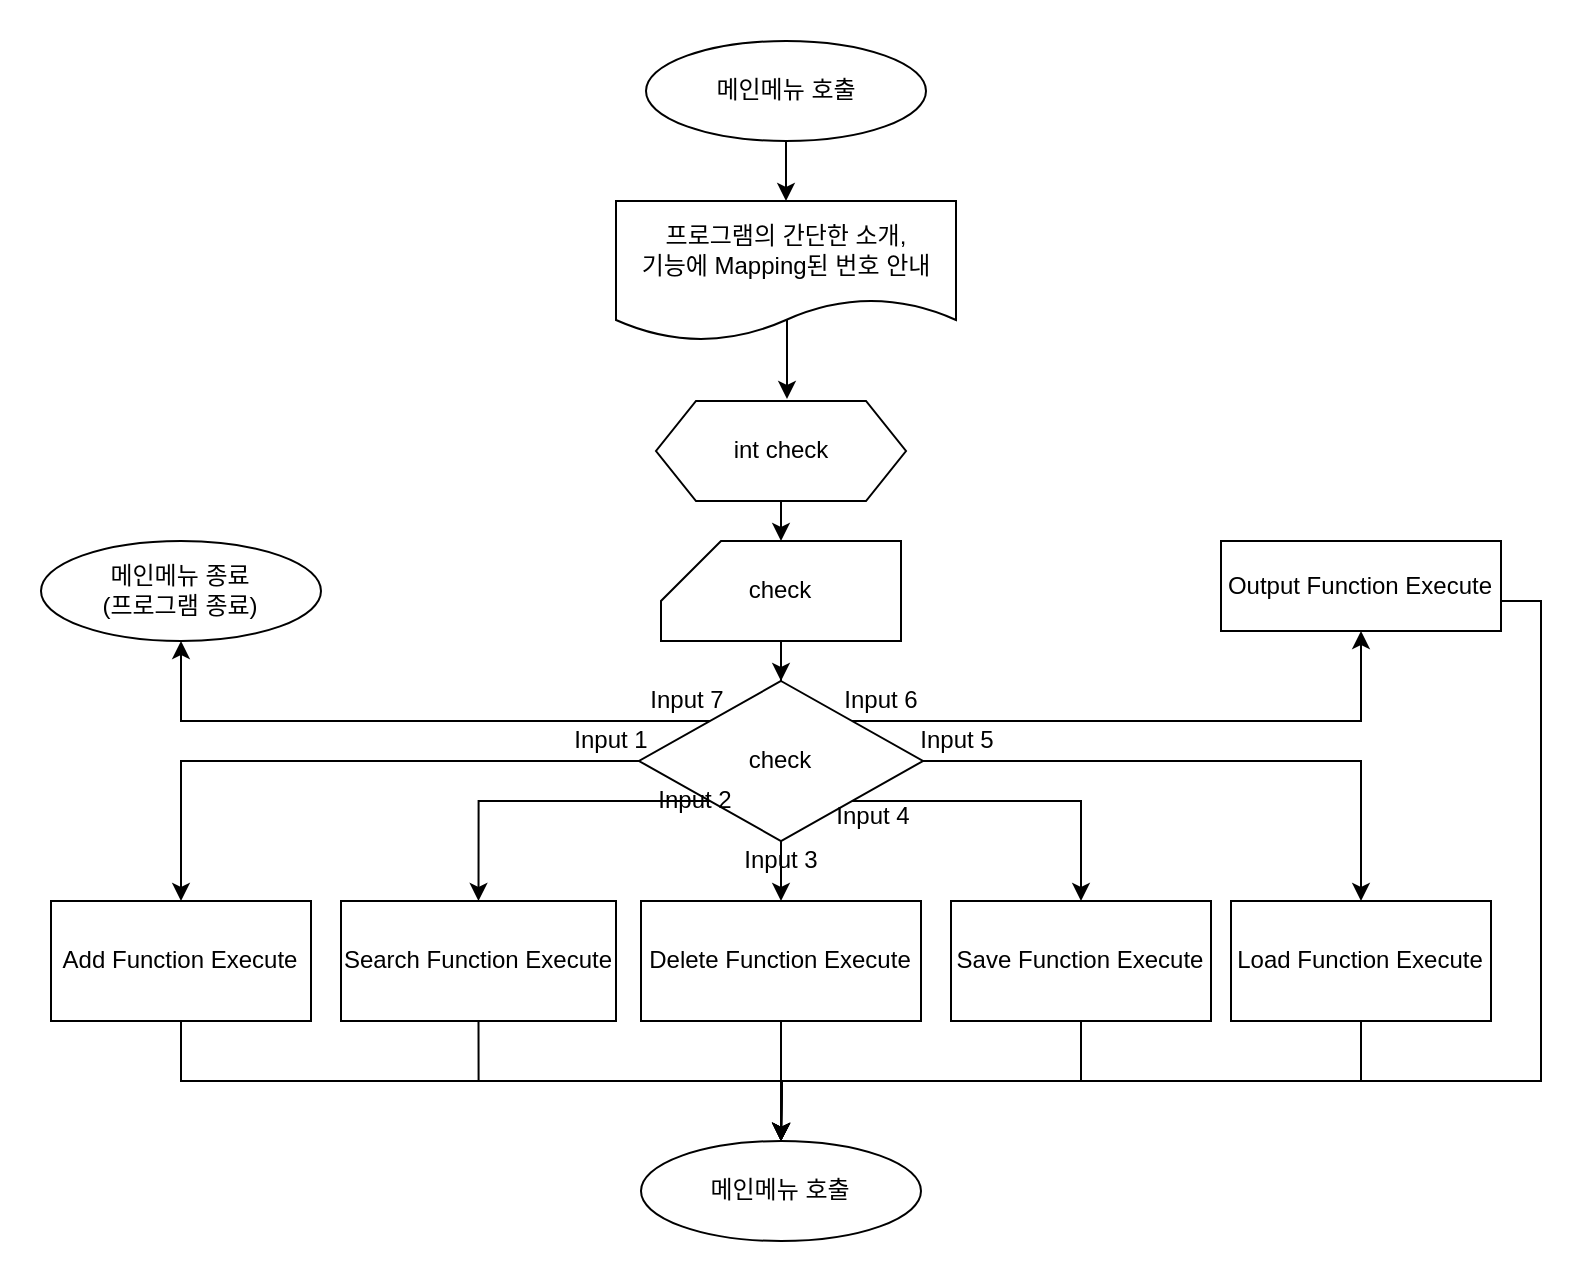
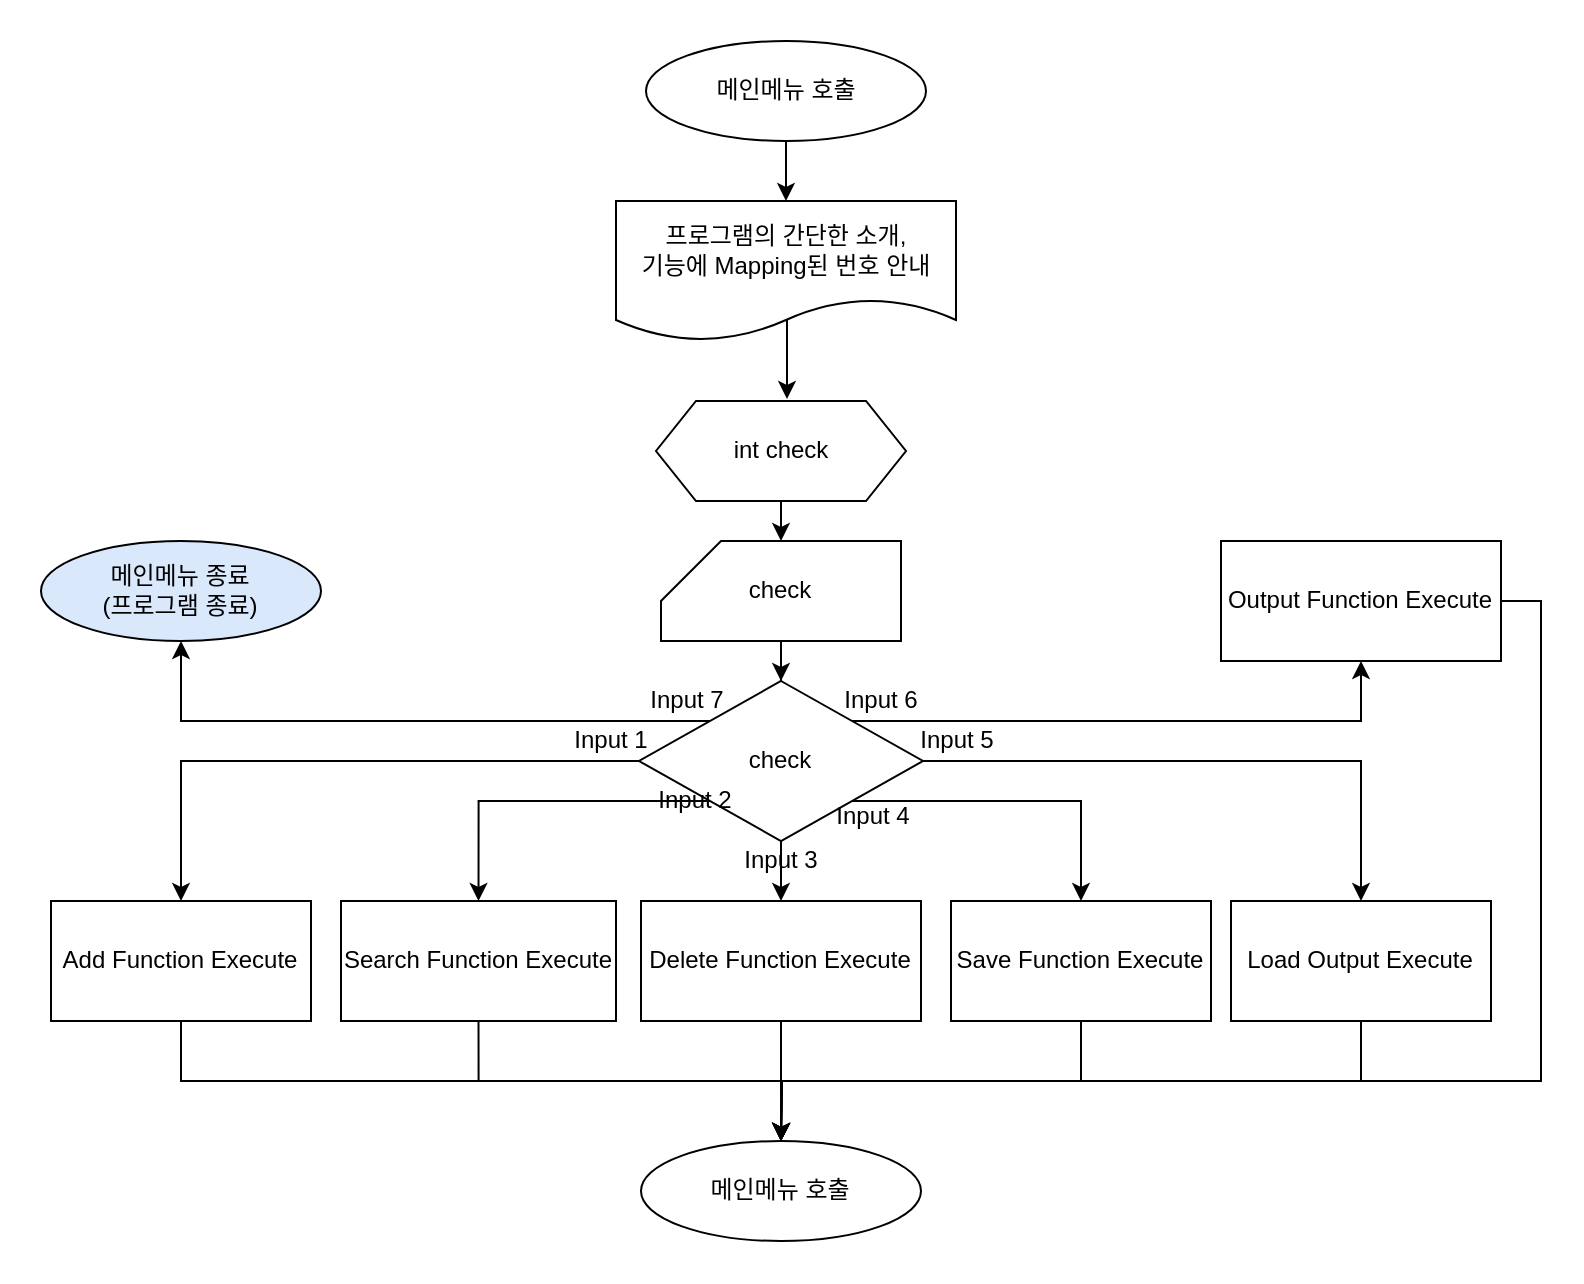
node "Output Function Execute": size 280x90 -> 280x120
node "메인메뉴 종료 (프로그램 종료)": fillcolor #ffffff -> #dae8fc
node "Load Function Execute": label "Load Function Execute" -> "Load Output Execute"
